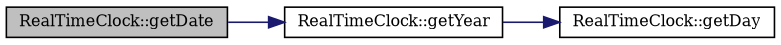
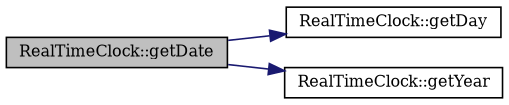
edge "RealTimeClock::getYear" -> "RealTimeClock::getDay": now "RealTimeClock::getDate" -> "RealTimeClock::getDay"
